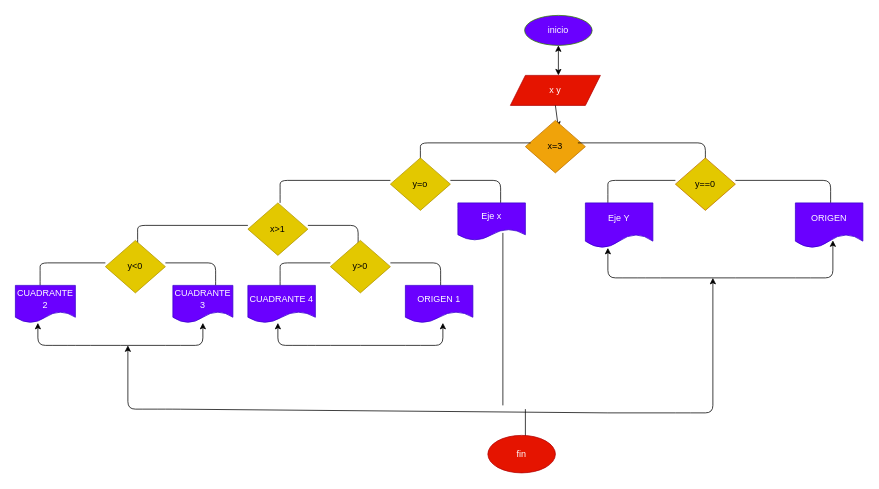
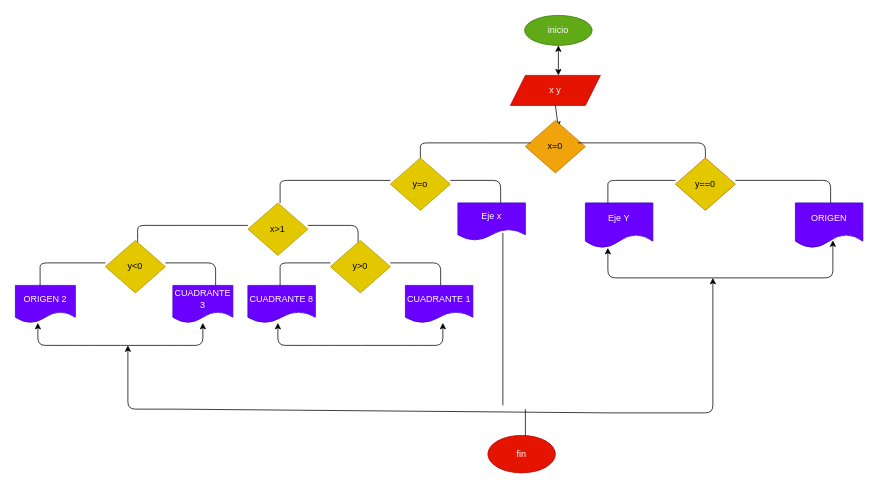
node "inicio": fillcolor #6a00ff -> #60a917
node "x=3": label "x=3" -> "x=0"
node "CUADRANTE 2": label "CUADRANTE 2" -> "ORIGEN 2"
node "CUADRANTE 4": label "CUADRANTE 4" -> "CUADRANTE 8"
node "ORIGEN 1": label "ORIGEN 1" -> "CUADRANTE 1"
